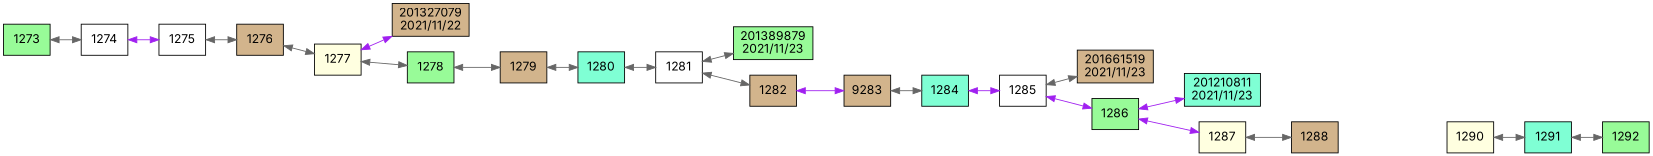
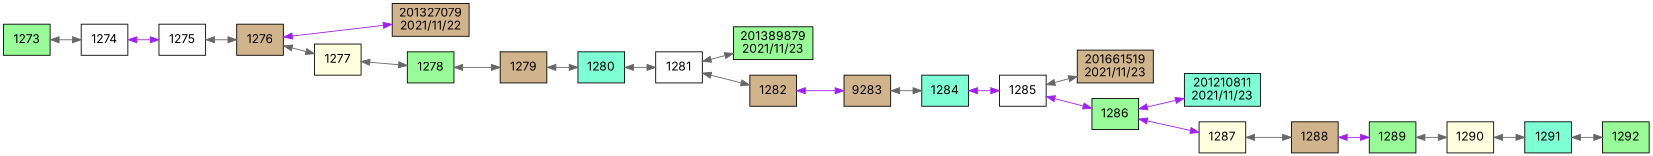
edge "201327079 2021/11/22" -- "1277": now "201327079 2021/11/22" -- "1276"
node "1289": added
